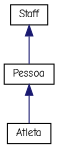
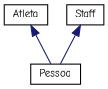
edge "Atleta" -> "Pessoa": reversed
